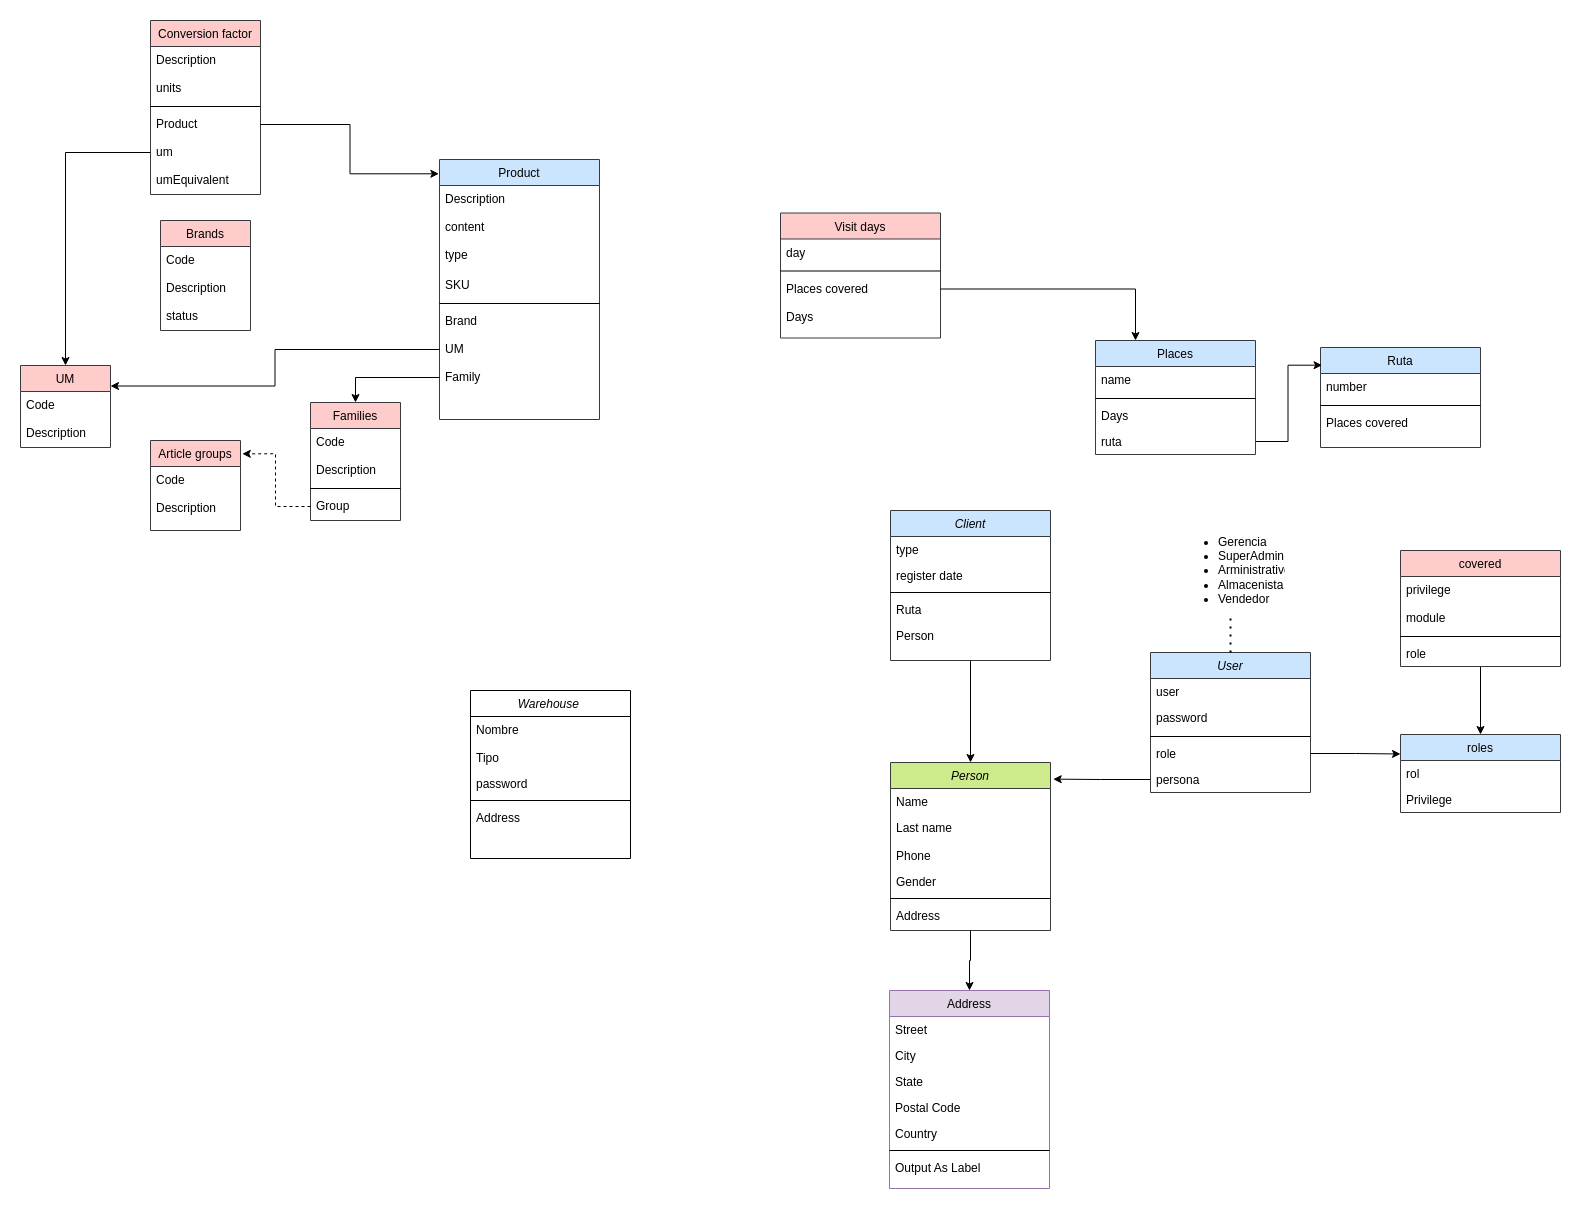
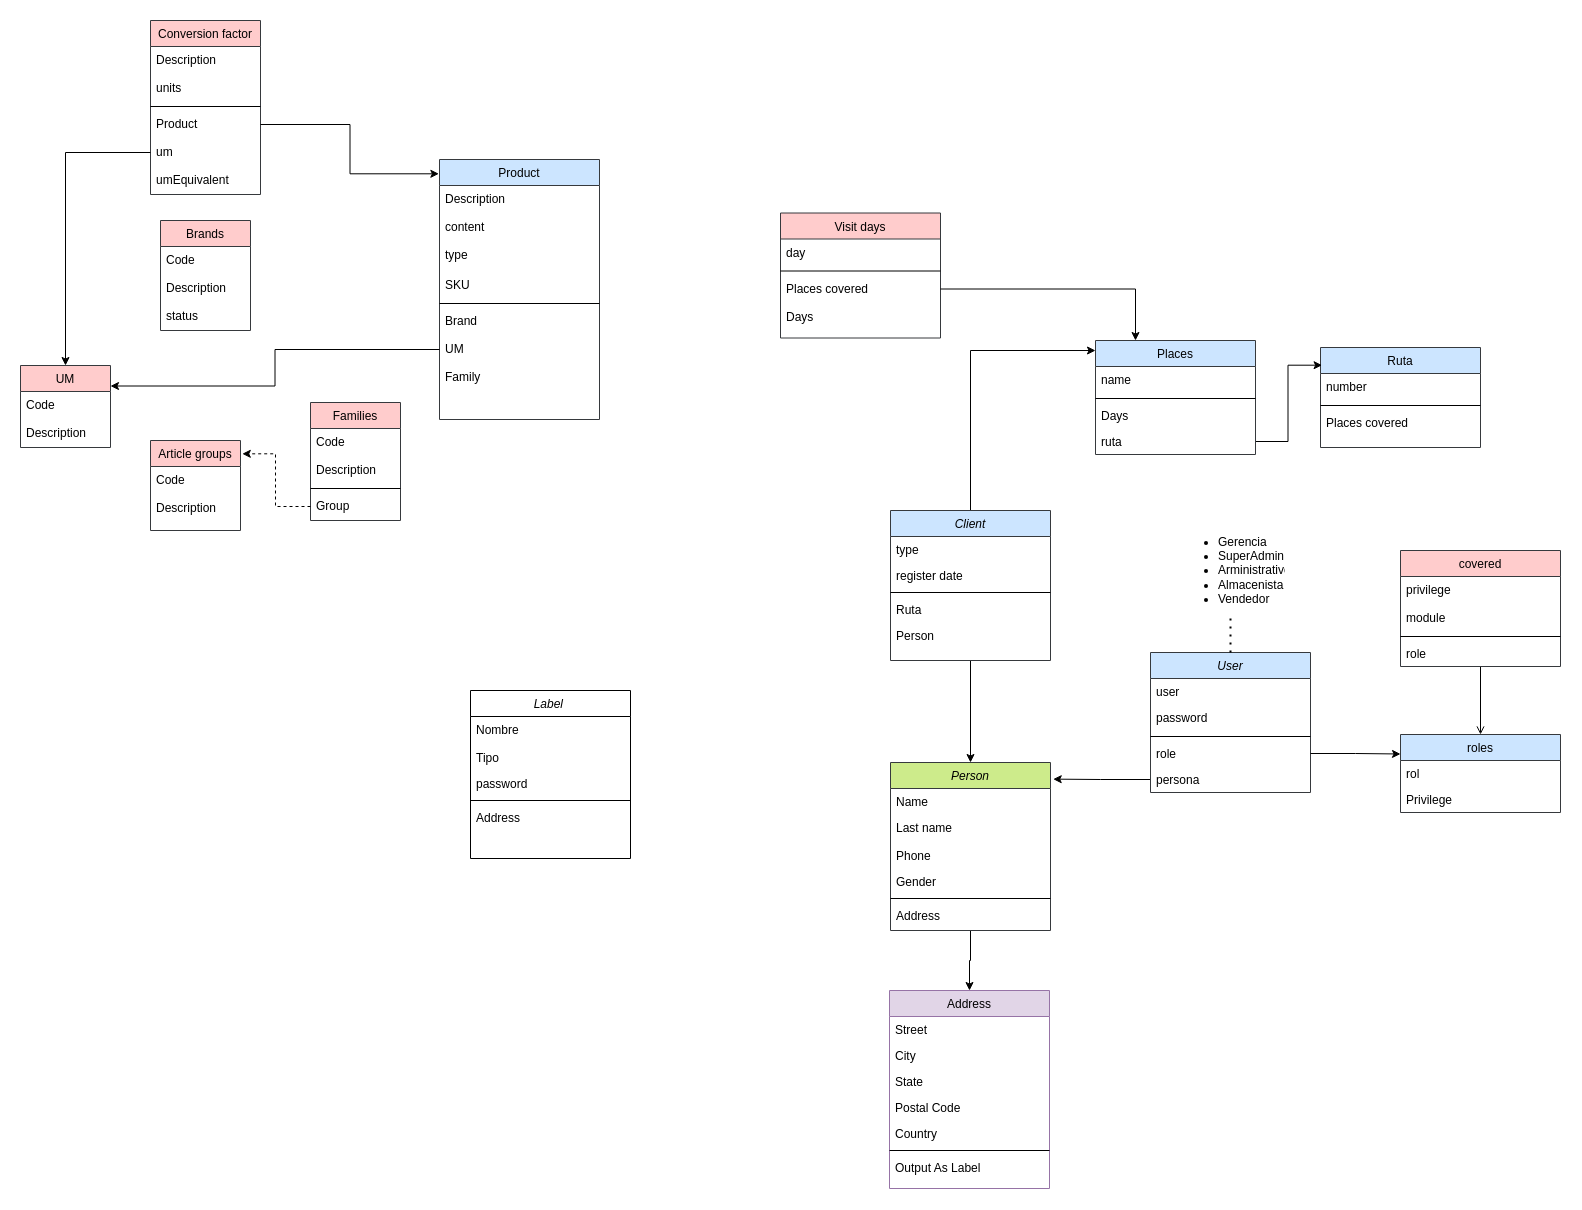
edge "Client" -> "Places": added
edge "Family" -> "Families": removed
node "Warehouse": label "Warehouse" -> "Label"
edge "covered" -> "roles": arrowhead classic -> open
